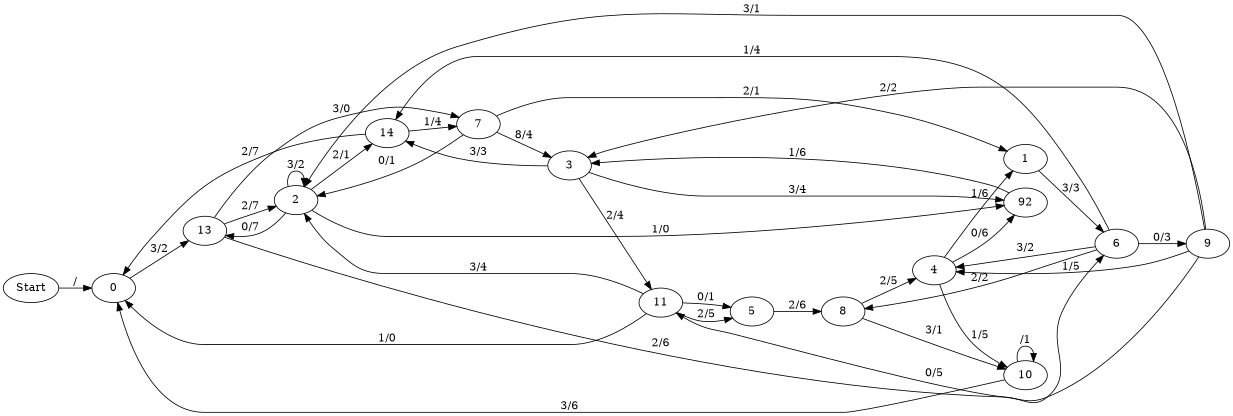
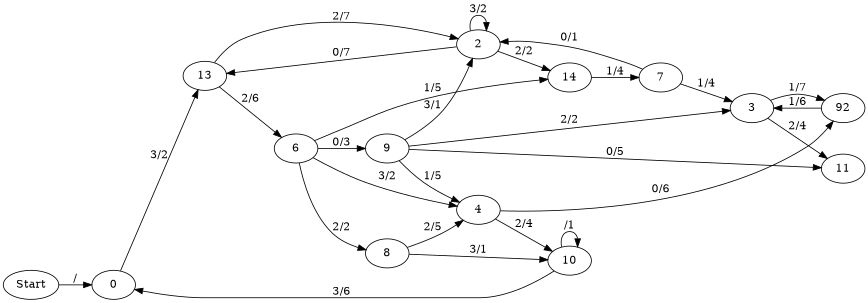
edge "6" -> "14": label "1/4" -> "1/5"
edge "13" -> "7": removed, label "3/0"
edge "7" -> "3": label "8/4" -> "1/4"
edge "2" -> "14": label "2/1" -> "2/2"
node "1": removed
edge "3" -> "14": removed, label "3/3"
edge "14" -> "0": removed, label "2/7"
edge "3" -> "92": label "3/4" -> "1/7"
edge "2" -> "92": removed, label "1/0"
edge "11" -> "2": removed, label "3/4"
node "5": removed
edge "4" -> "10": label "1/5" -> "2/4"
edge "11" -> "0": removed, label "1/0"
